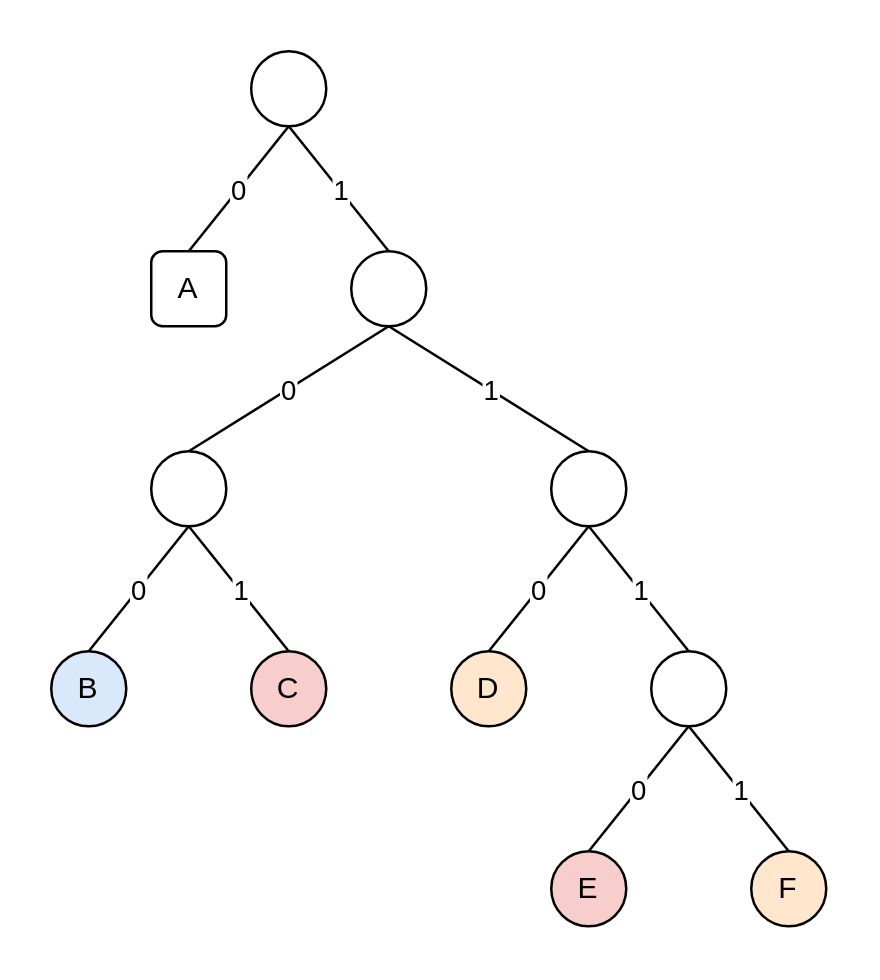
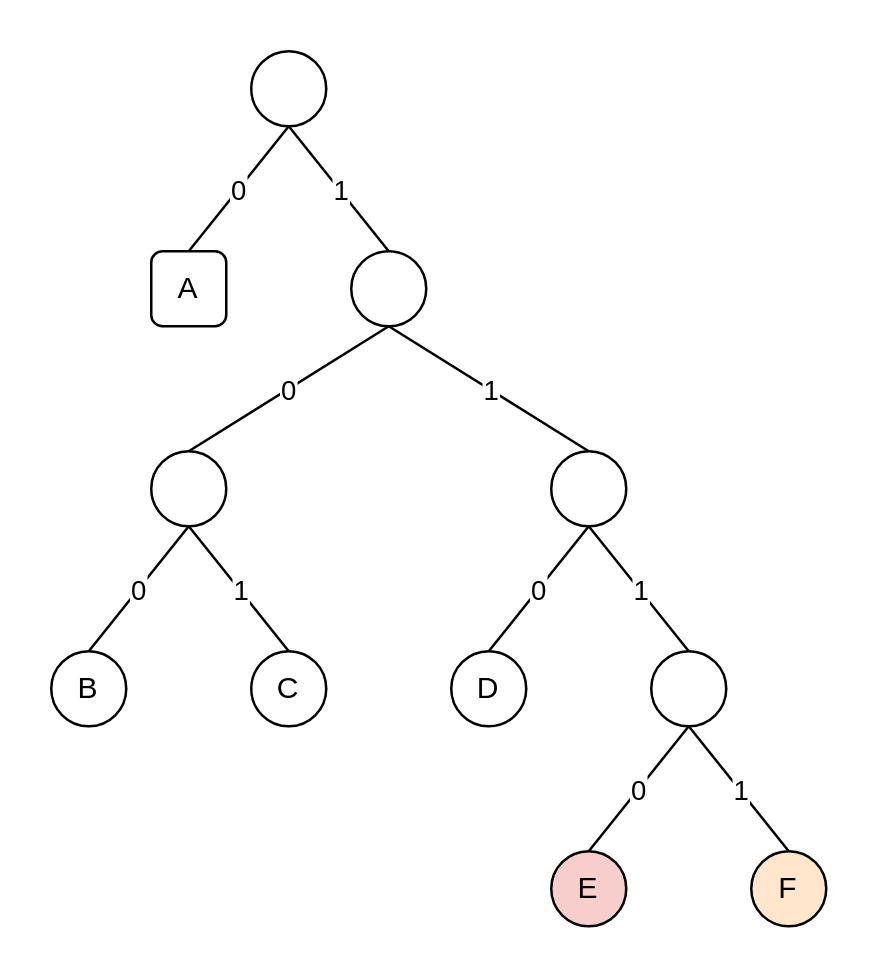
node "B": fillcolor #dae8fc -> #ffffff
node "C": fillcolor #f8cecc -> #ffffff
node "D": fillcolor #ffe6cc -> #ffffff
